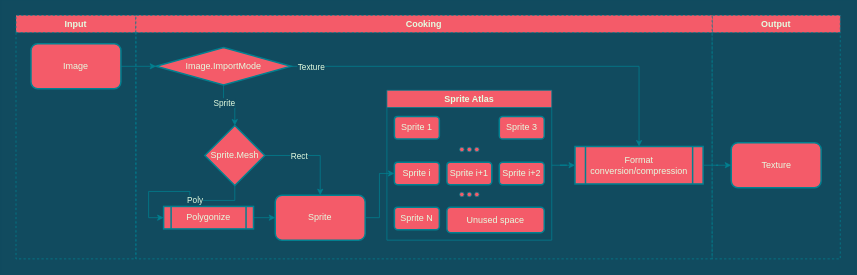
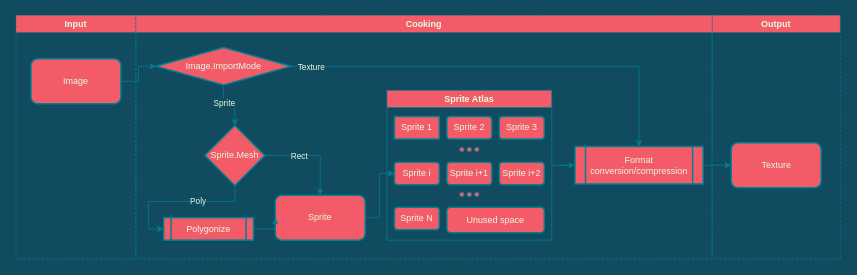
node "Image": moved (75, 66) -> (75, 81)
node "Sprite 1": shape rounded rectangle -> rectangle
node "Sprite 2": added
node "Polygonize": moved (208, 218) -> (208, 229)
